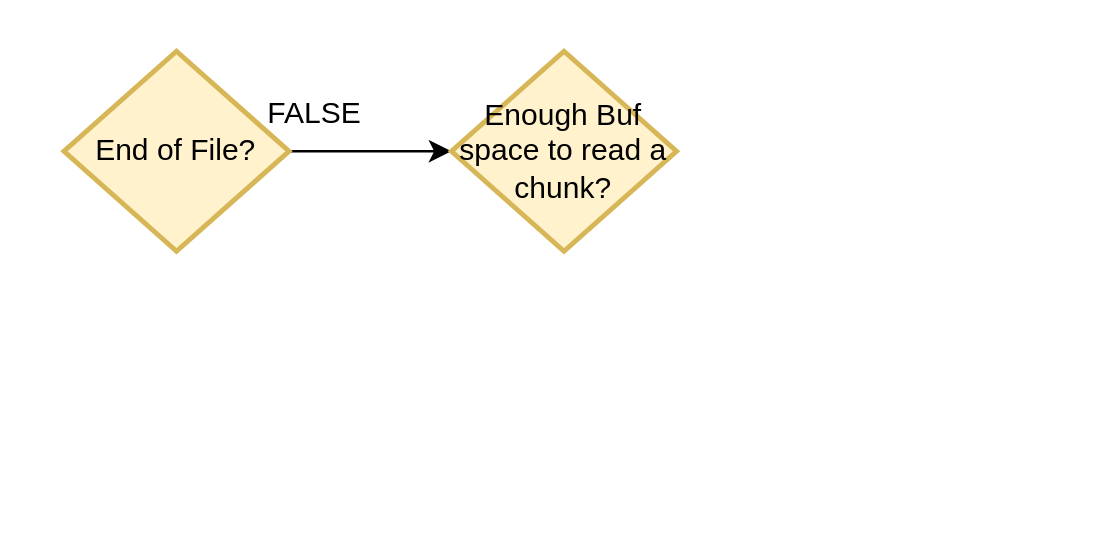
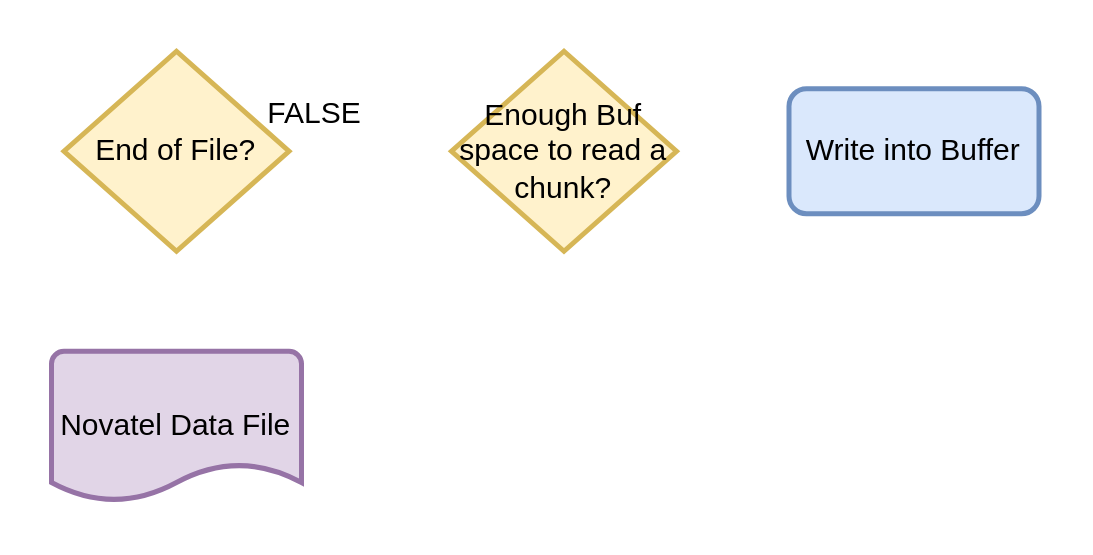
edge "End of File?" -> "Enough Buf space to read a chunk?": removed
node "Write into Buffer": added
node "Novatel Data File": added
